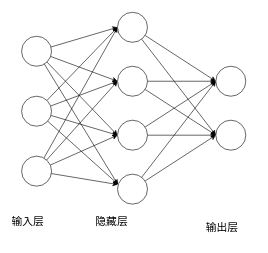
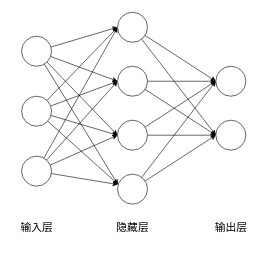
node "输入层": moved (27, 222) -> (36, 228)
node "隐藏层": moved (111, 222) -> (132, 228)
node "输出层": moved (222, 228) -> (231, 228)
